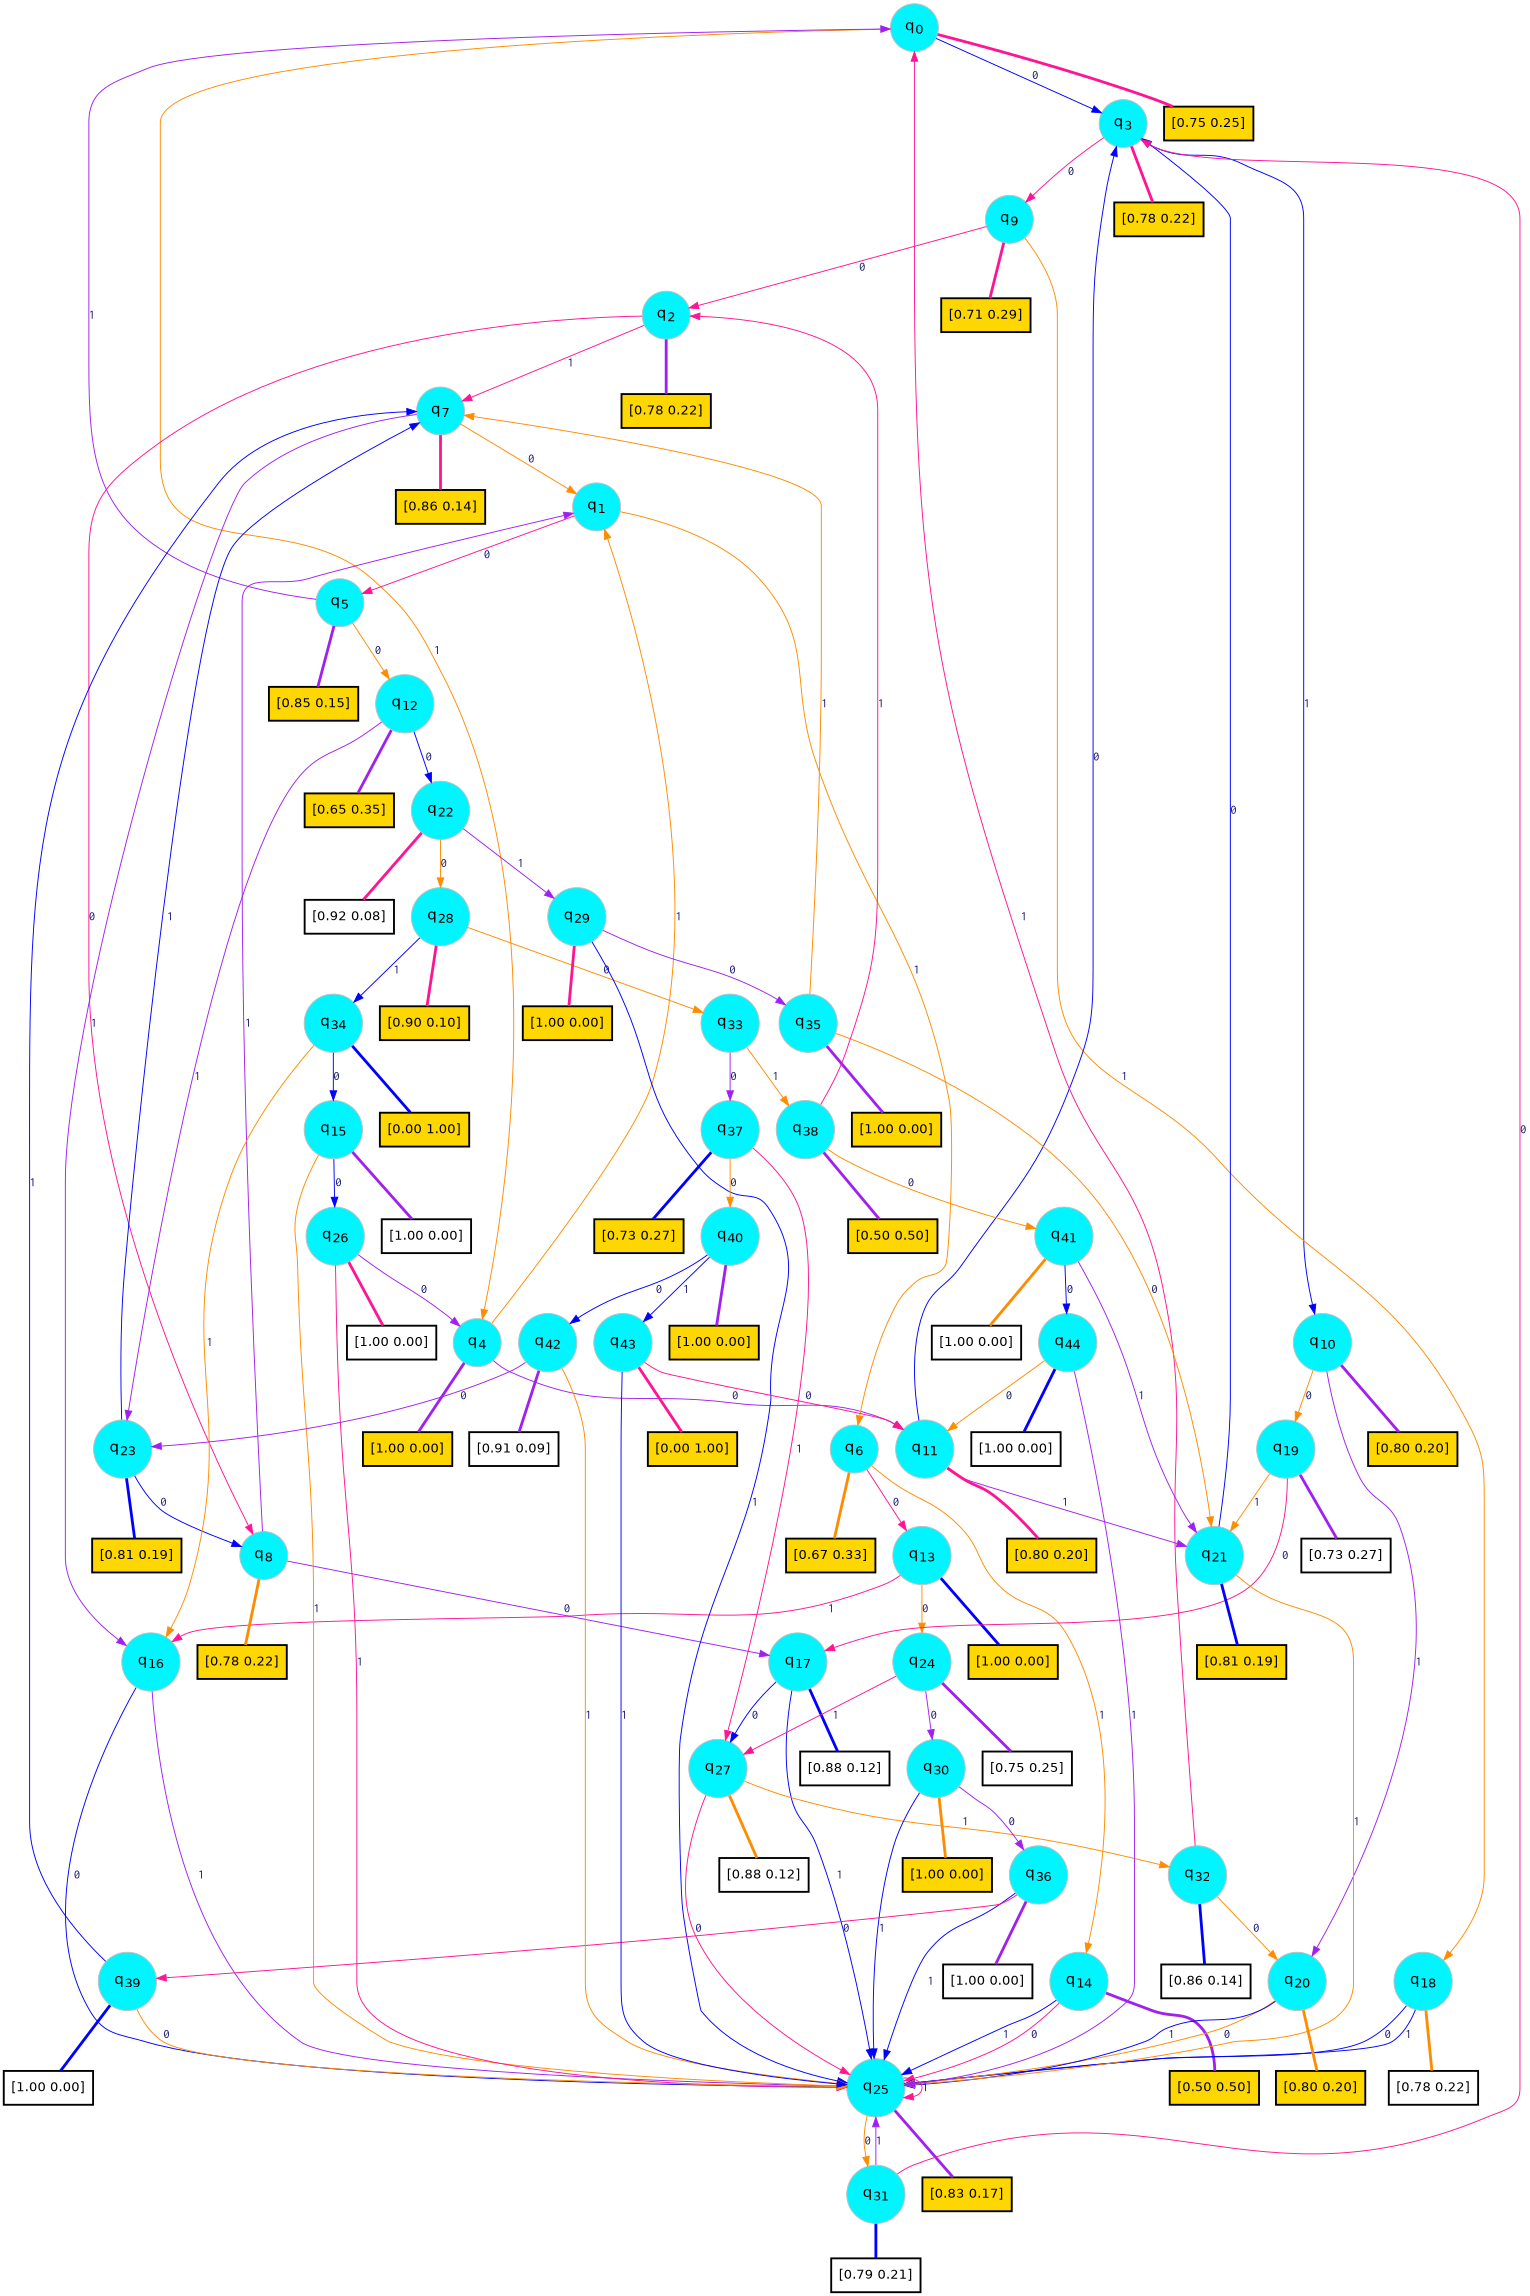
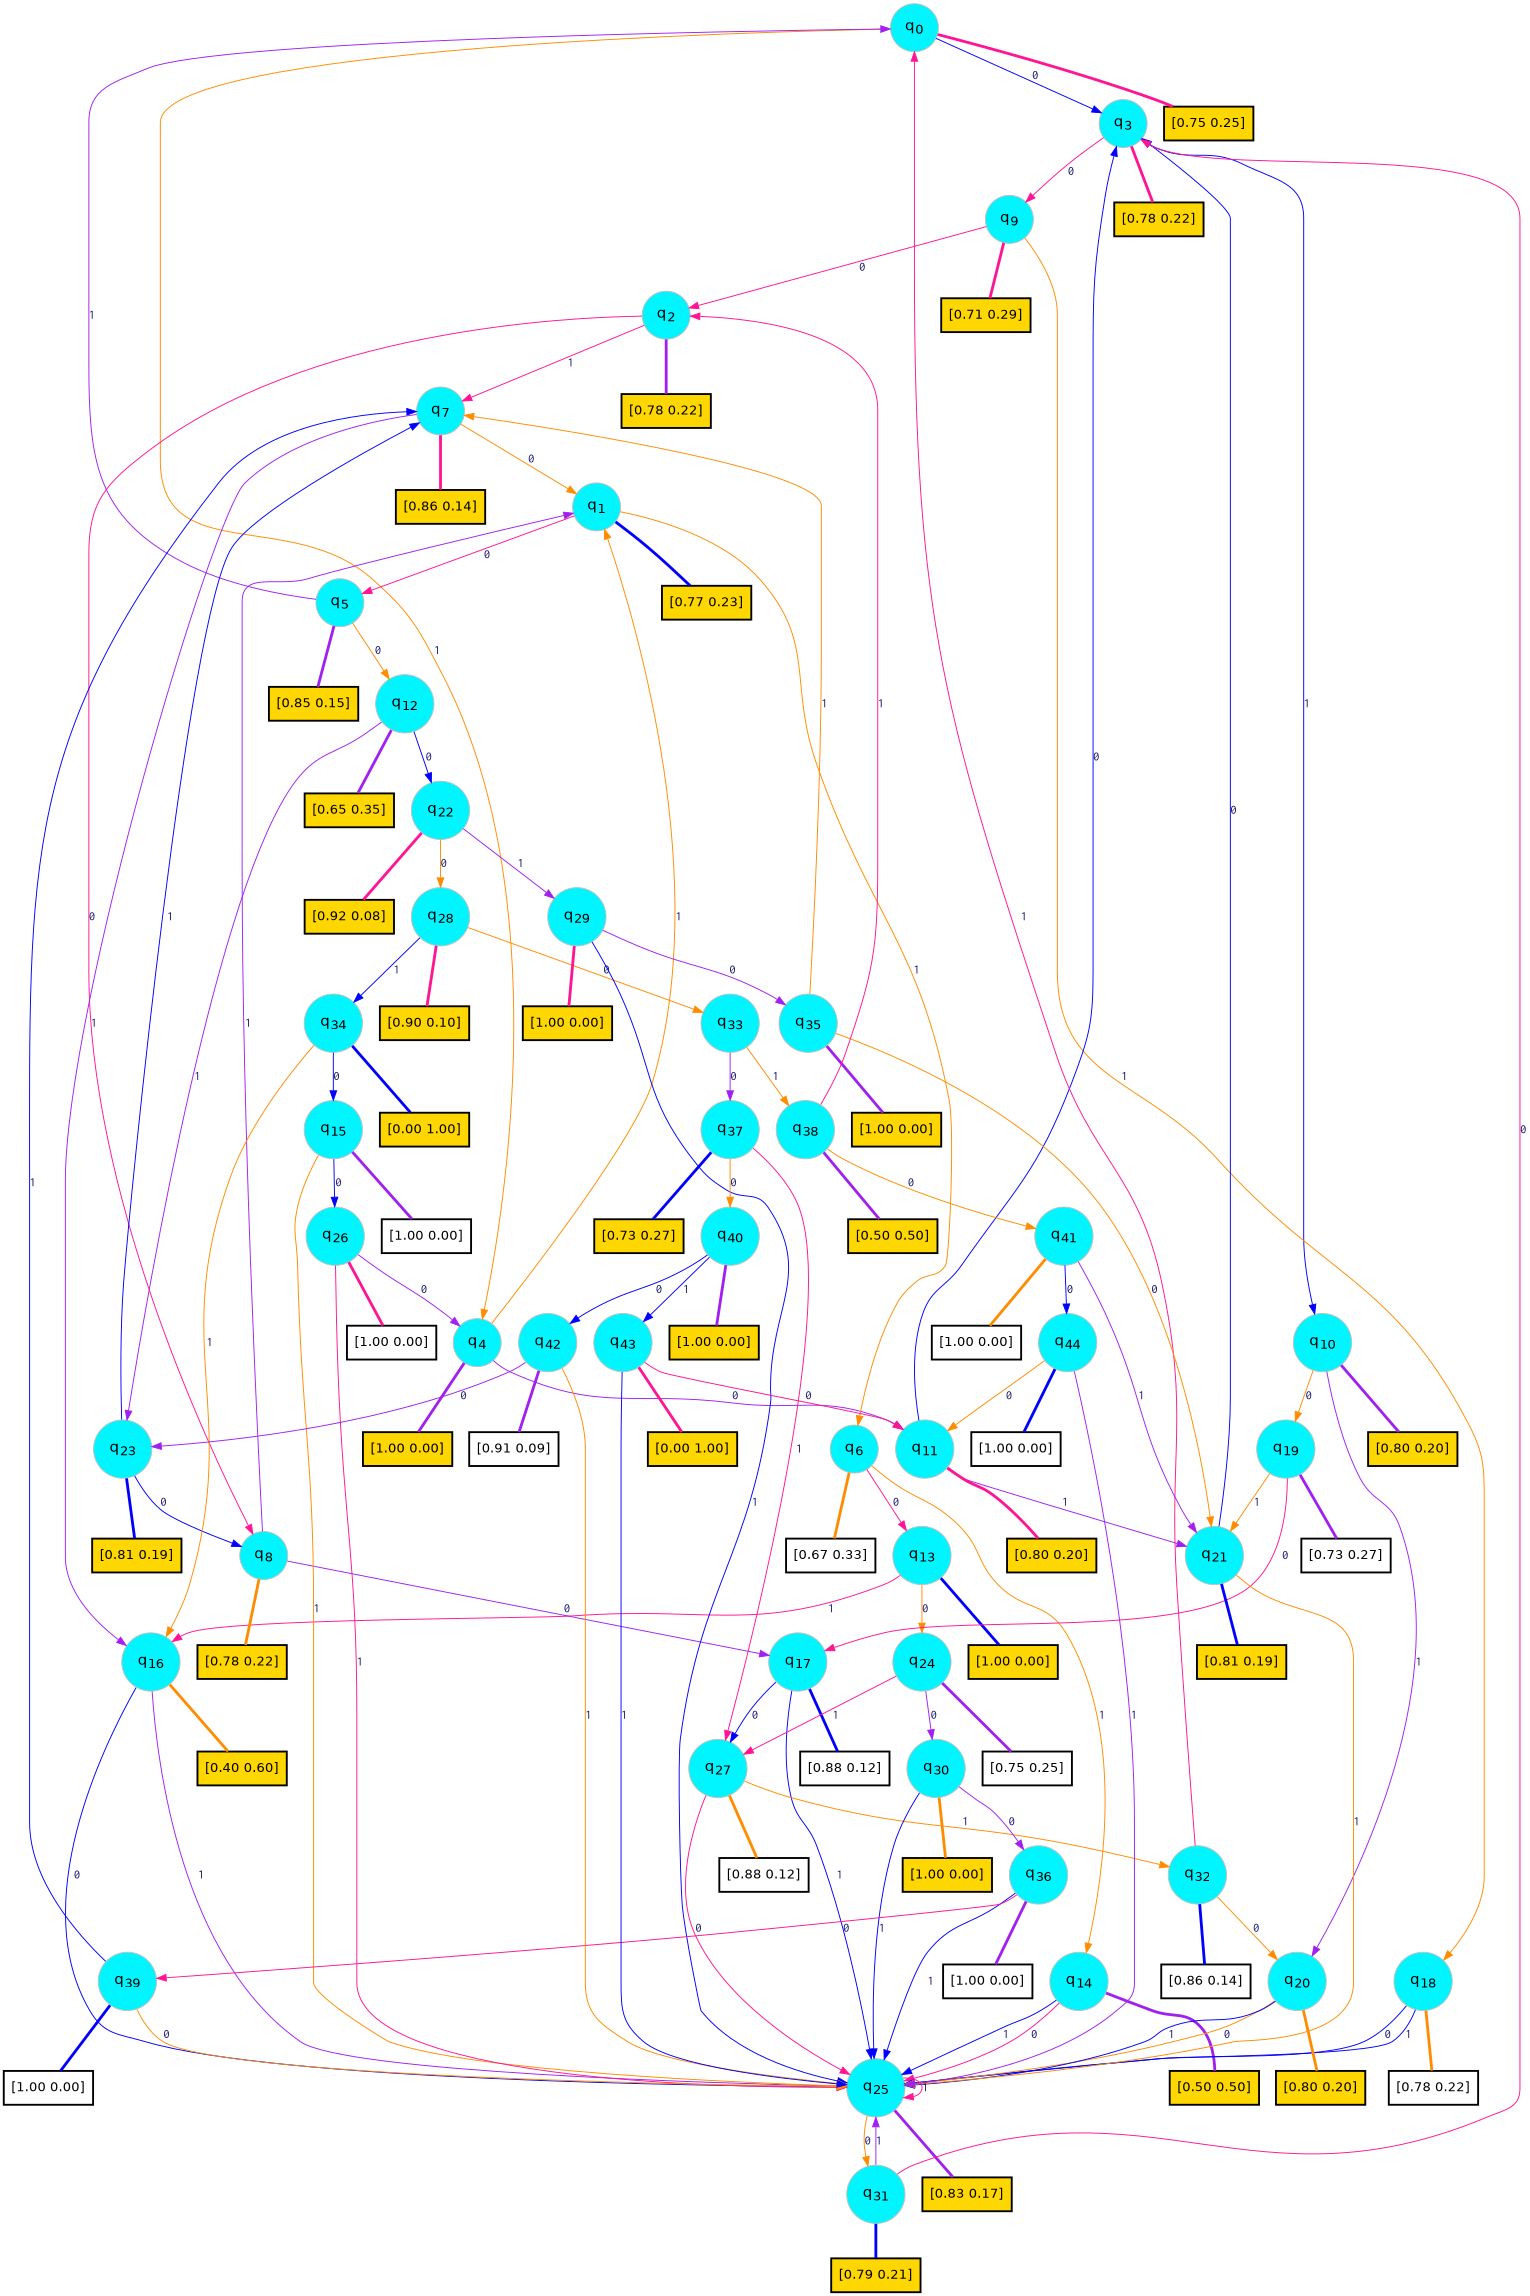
node "[0.77 0.23]": added
node "[0.92 0.08]": fillcolor white -> gold
node "[0.67 0.33]": fillcolor gold -> white
node "[0.40 0.60]": added
node "[0.79 0.21]": fillcolor white -> gold
